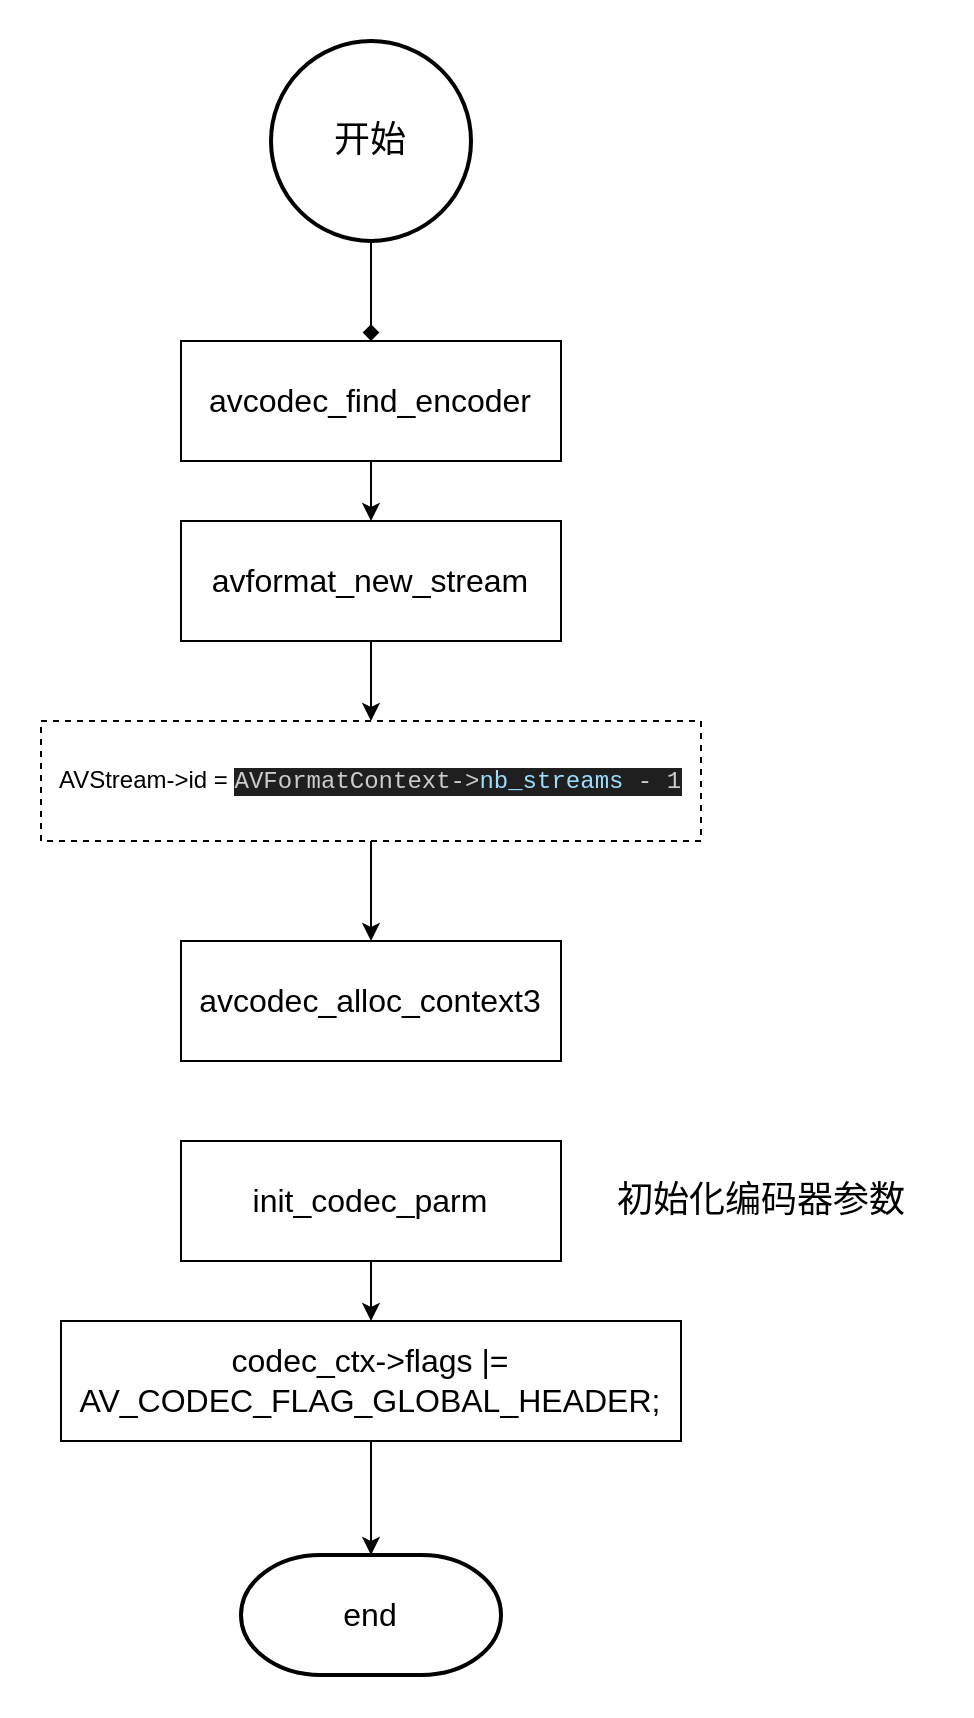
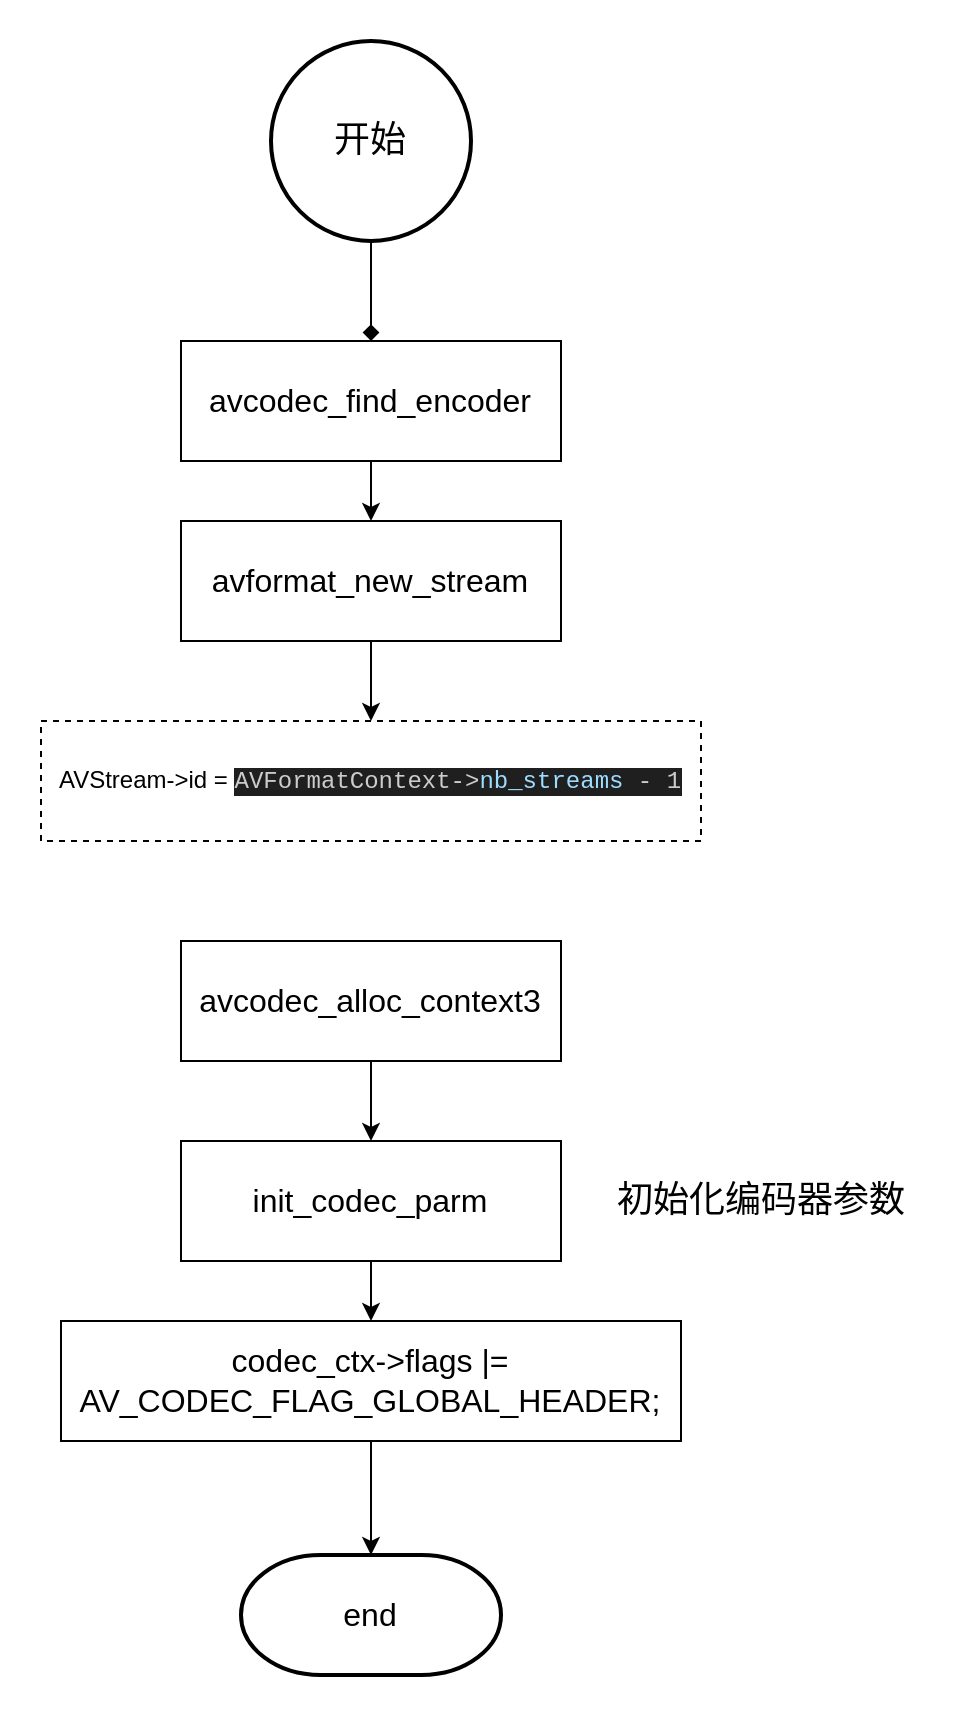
edge "AVStream->id = AVFormatContext->nb_streams - 1" -> "avcodec_alloc_context3": removed
edge "avcodec_alloc_context3" -> "init_codec_parm": added
